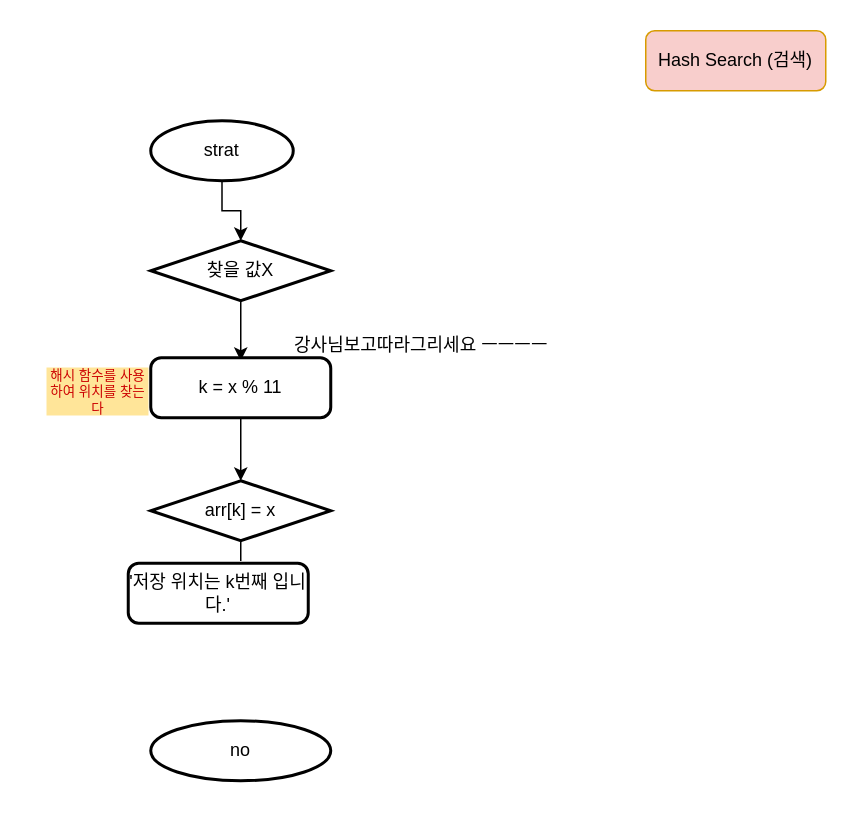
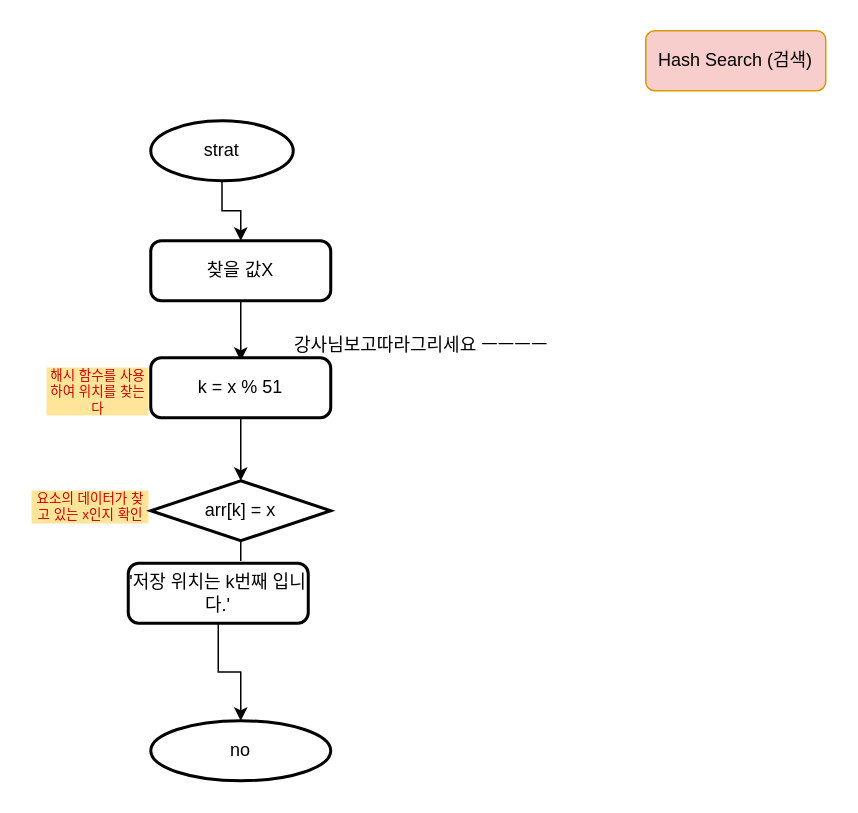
node "찾을 값X": shape diamond -> rounded rectangle
node "k = x % 11": label "k = x % 11" -> "k = x % 51"
node "요소의 데이터가 찾고 있는 x인지 확인": added
edge "'저장 위치는 k번째 입니다.'" -> "no": added
